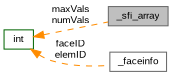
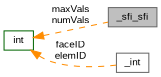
node "_sfi_array": label "_sfi_array" -> "_sfi_sfi"
node "_faceinfo": label "_faceinfo" -> "_int"
